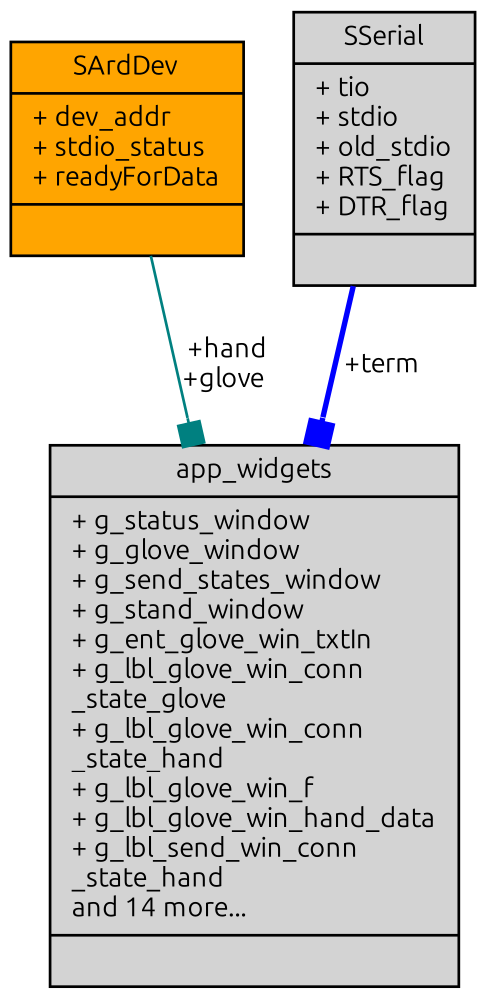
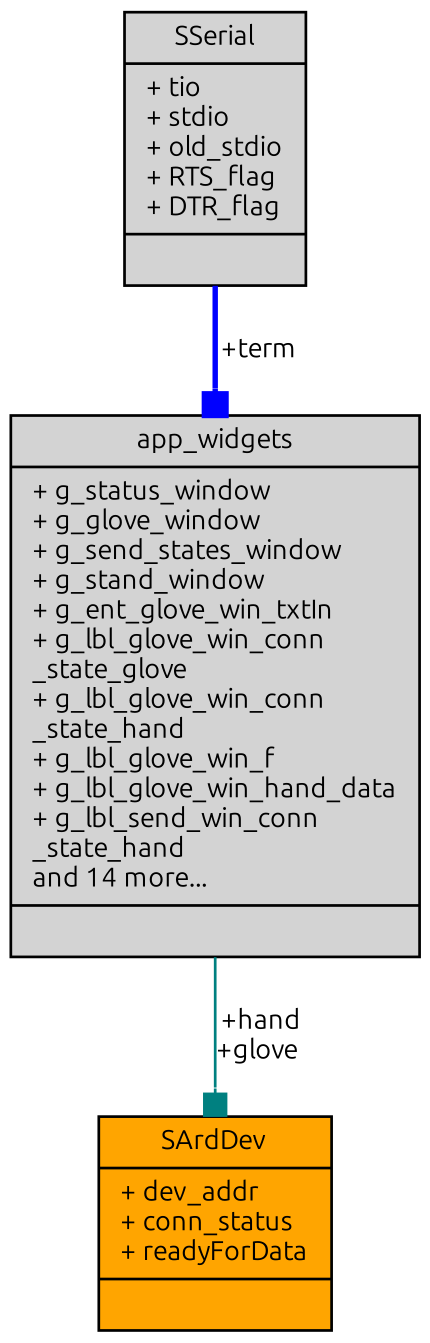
node "SArdDev": text "+ stdio_status" -> "+ conn_status"
edge "SArdDev" -> "app_widgets": reversed
